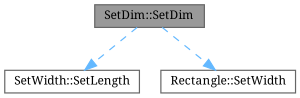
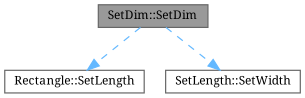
node "SetWidth::SetLength": label "SetWidth::SetLength" -> "Rectangle::SetLength"
node "Rectangle::SetWidth": label "Rectangle::SetWidth" -> "SetLength::SetWidth"
